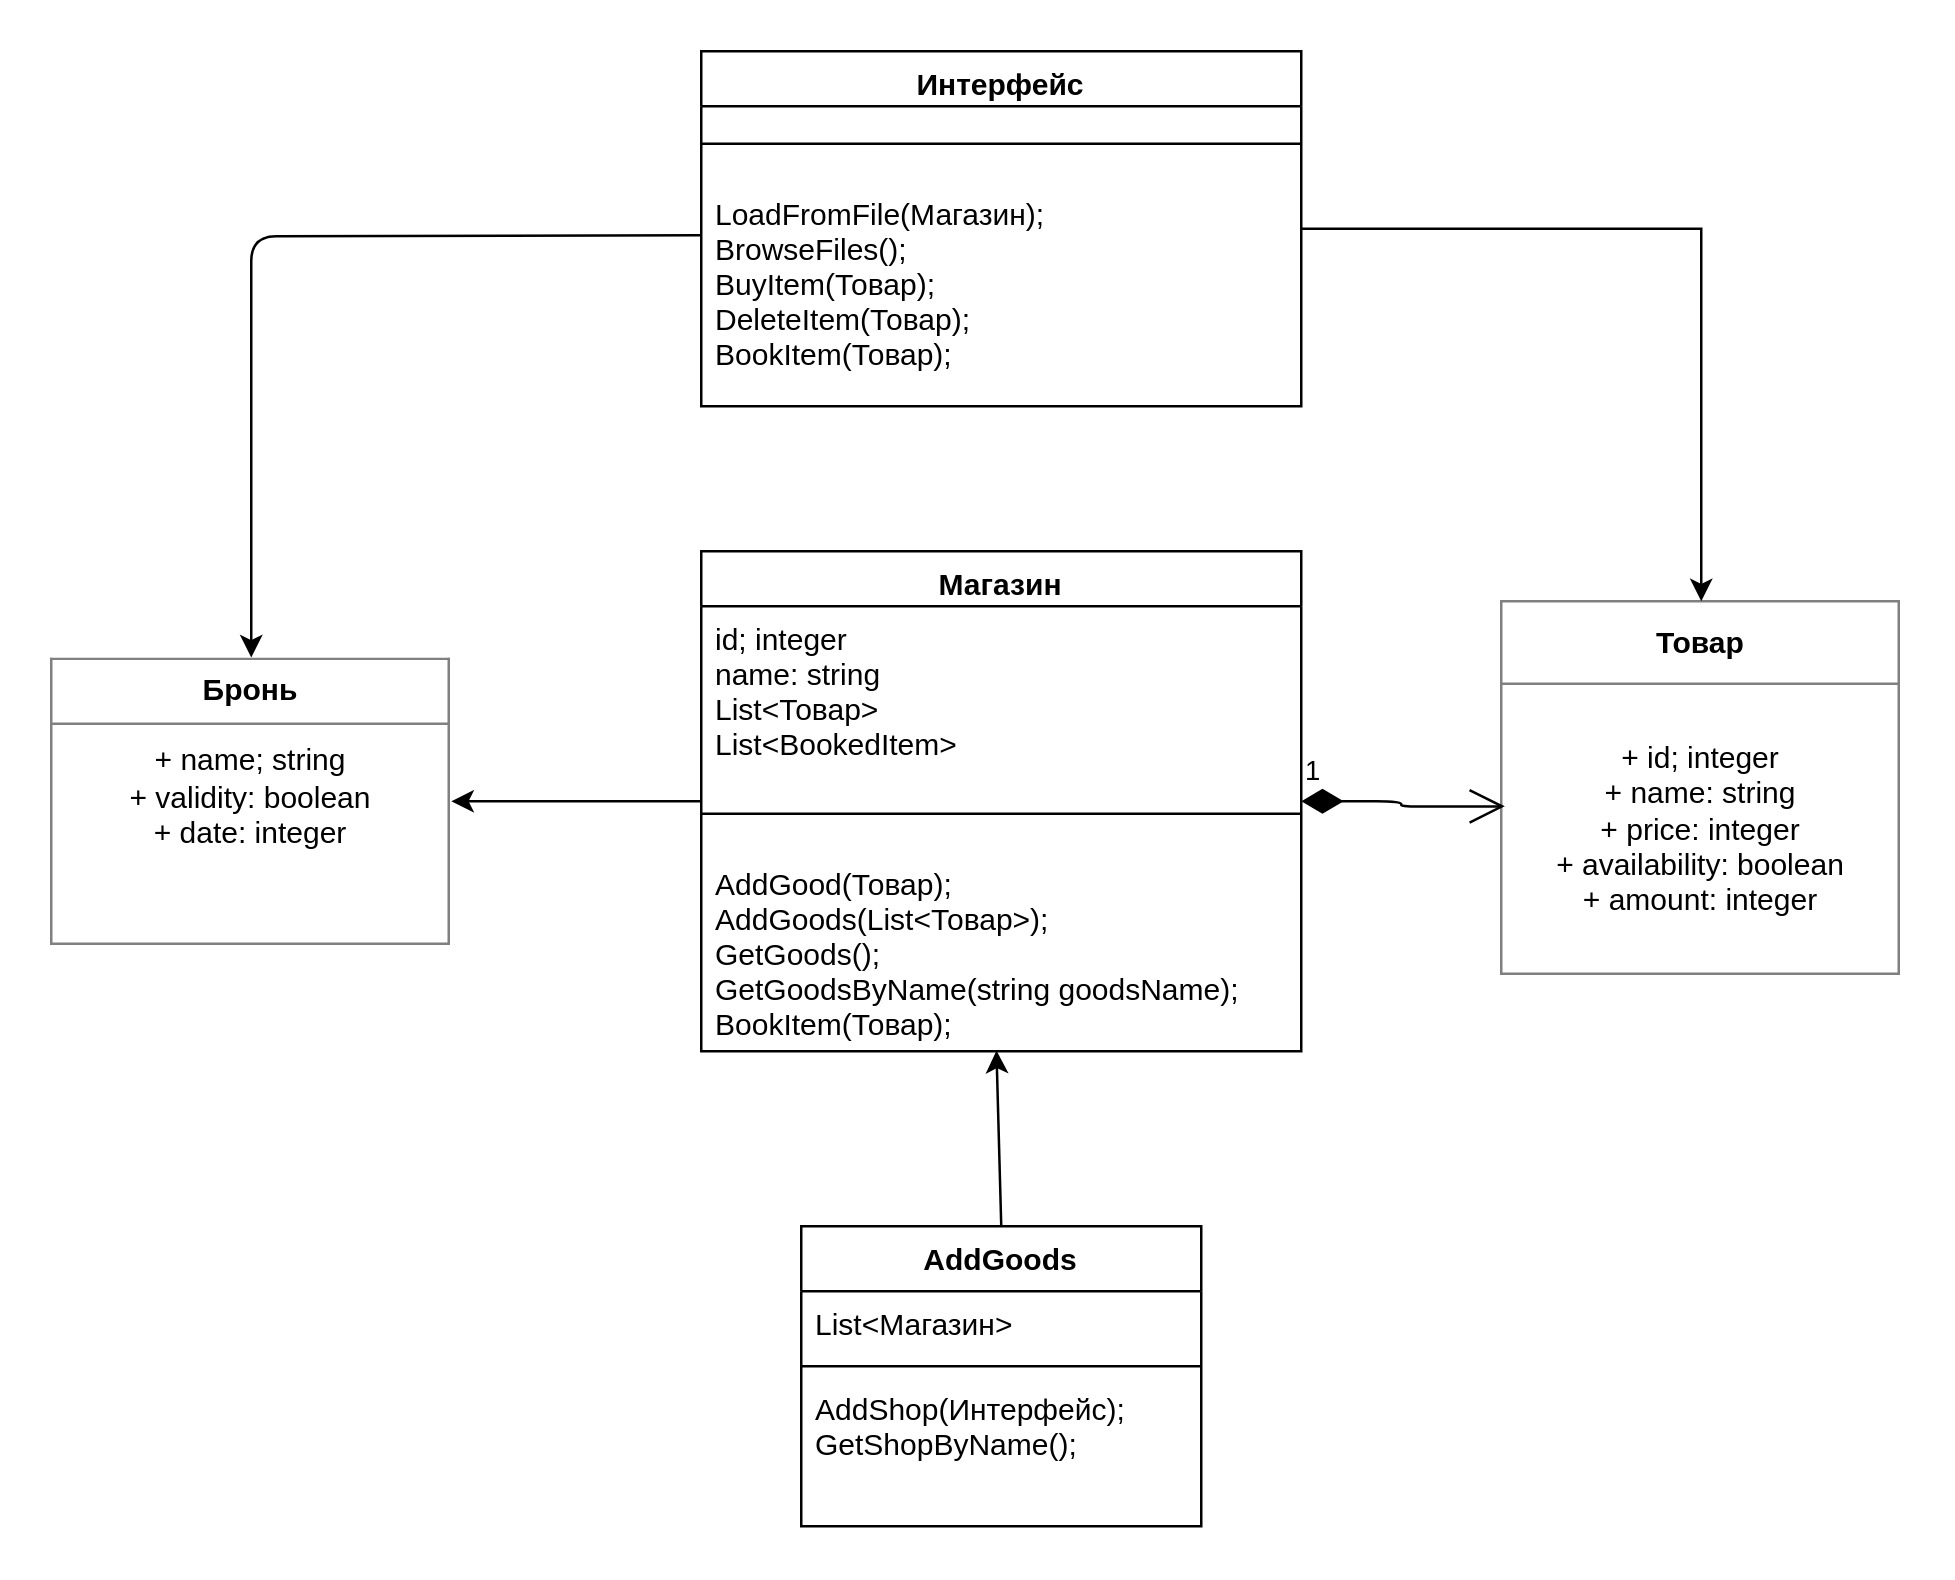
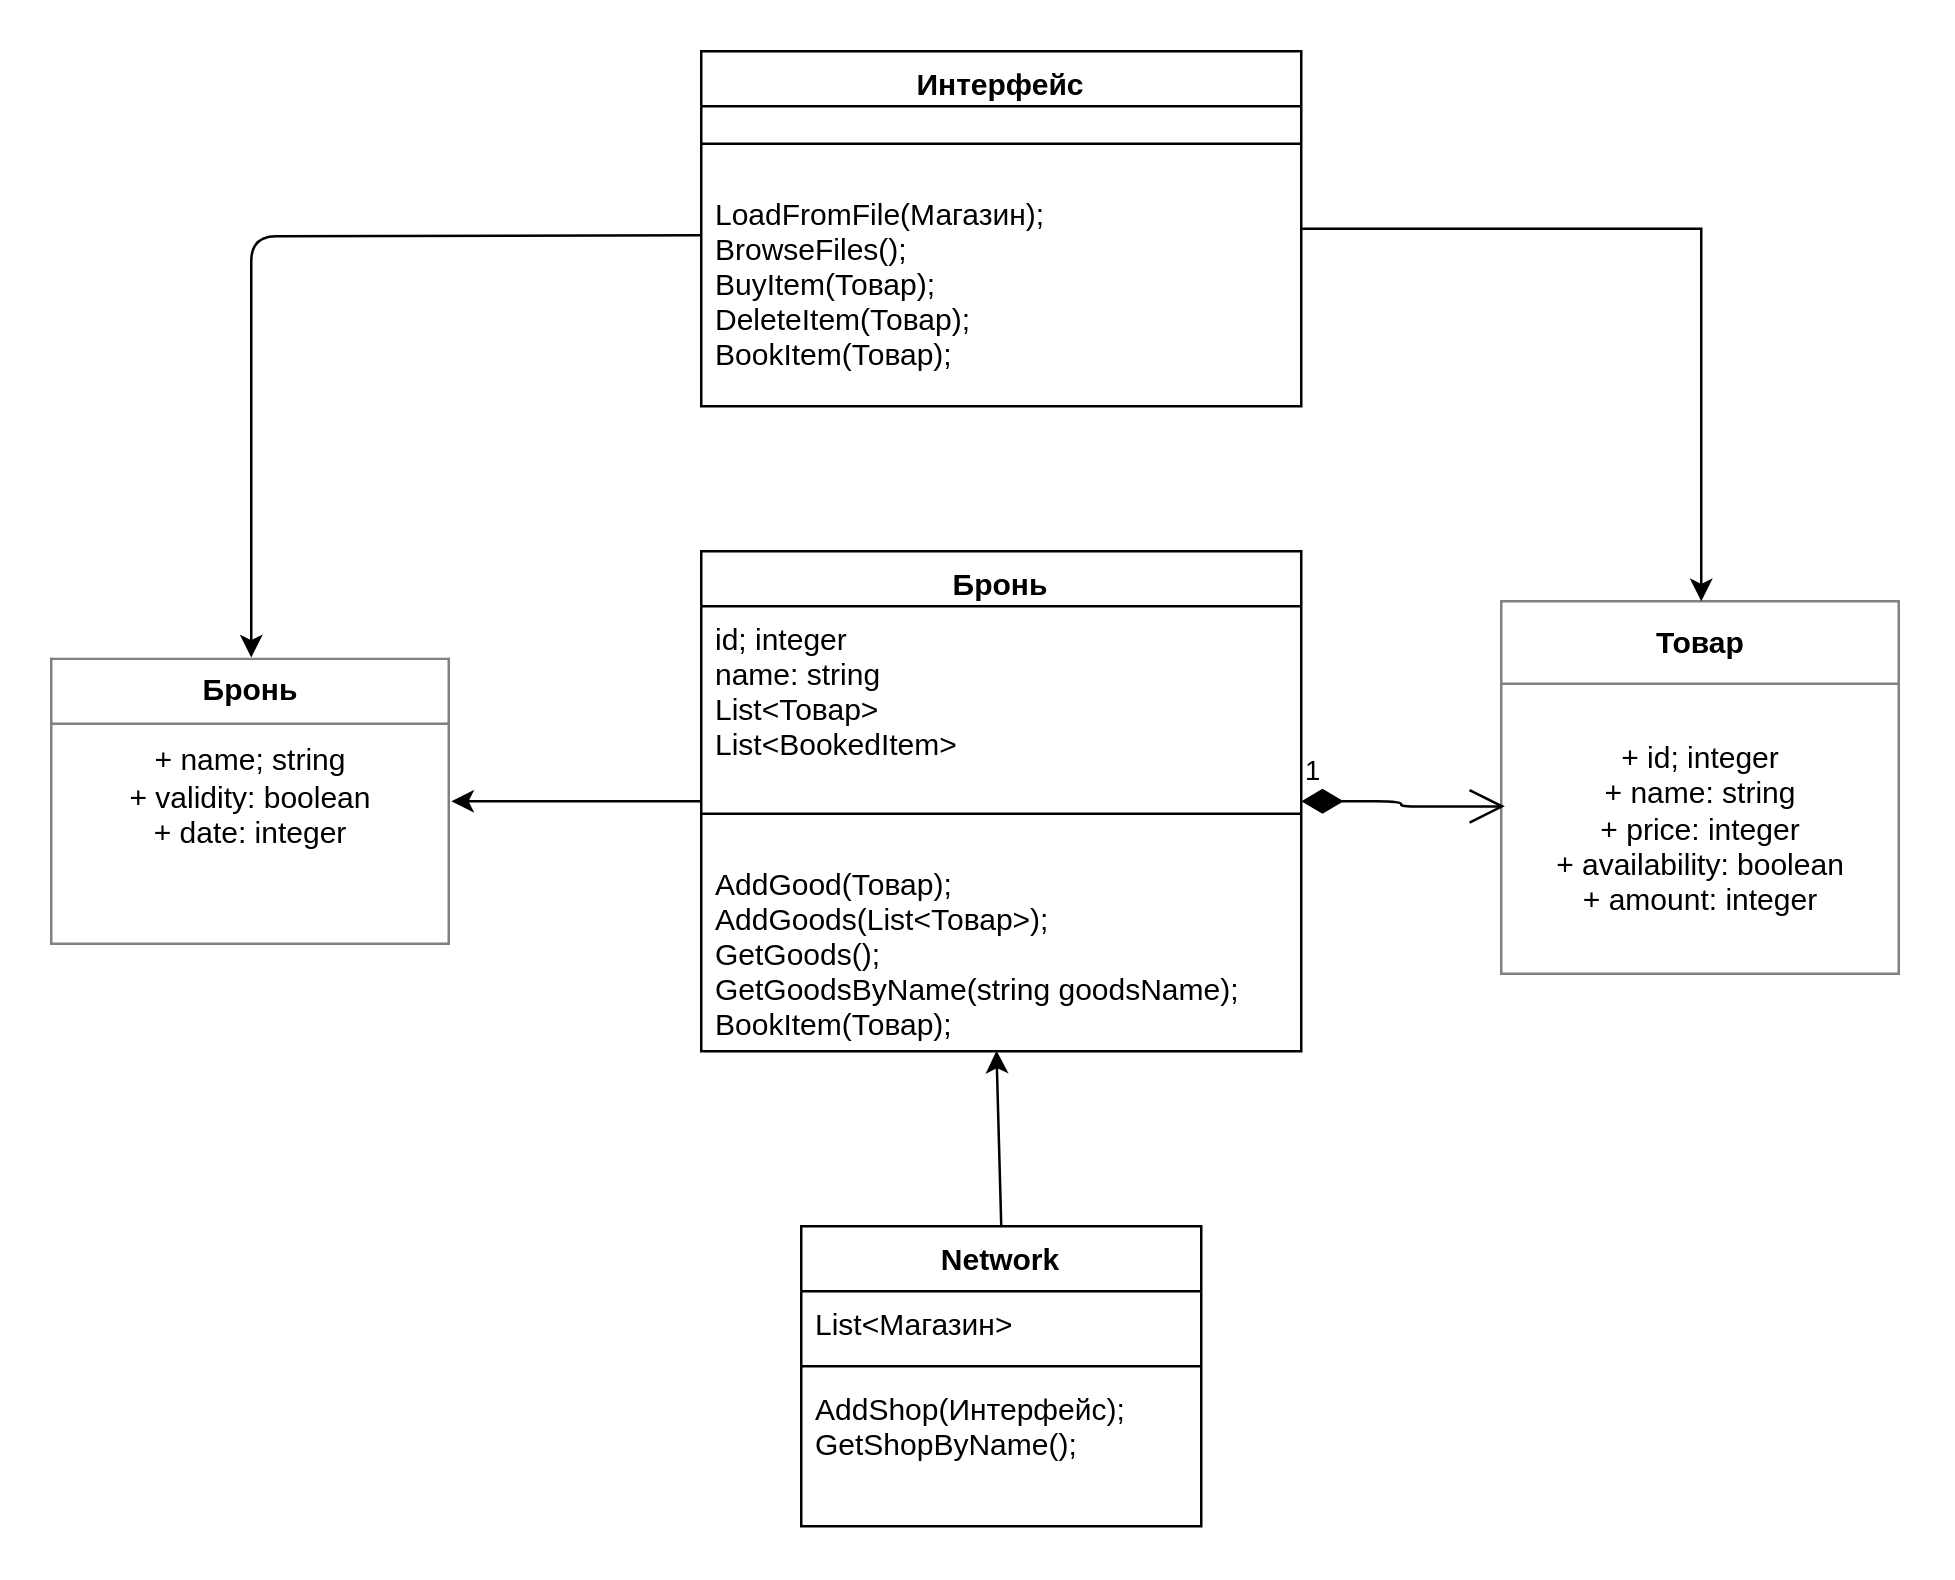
node "Магазин": label "Магазин" -> "Бронь"
node "AddGoods": label "AddGoods" -> "Network"
